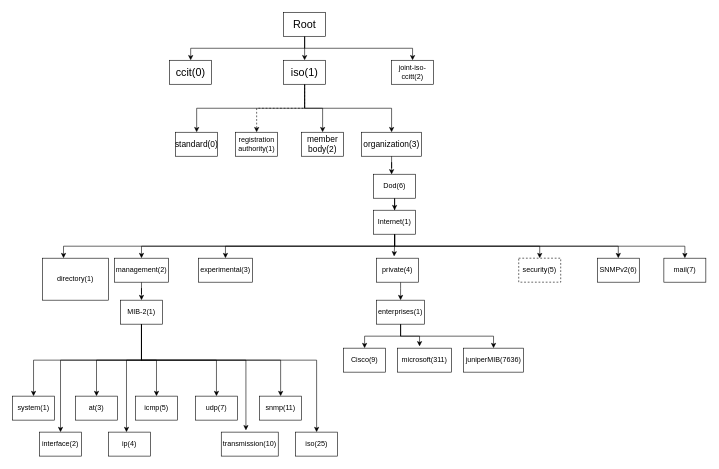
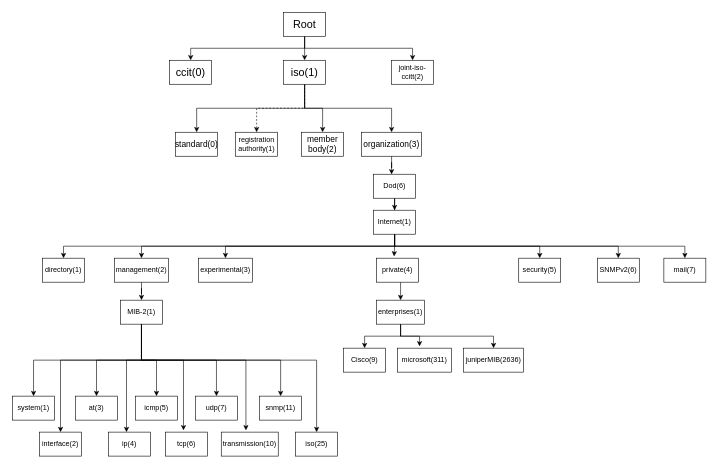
node "security(5)": style dashed -> solid
node "directory(1)": size 66x42 -> 42x24
node "juniperMIB(7636)": label "juniperMIB(7636)" -> "juniperMIB(2636)"
edge "MIB-2(1)" -> "tcp(6)": added
node "tcp(6)": added
